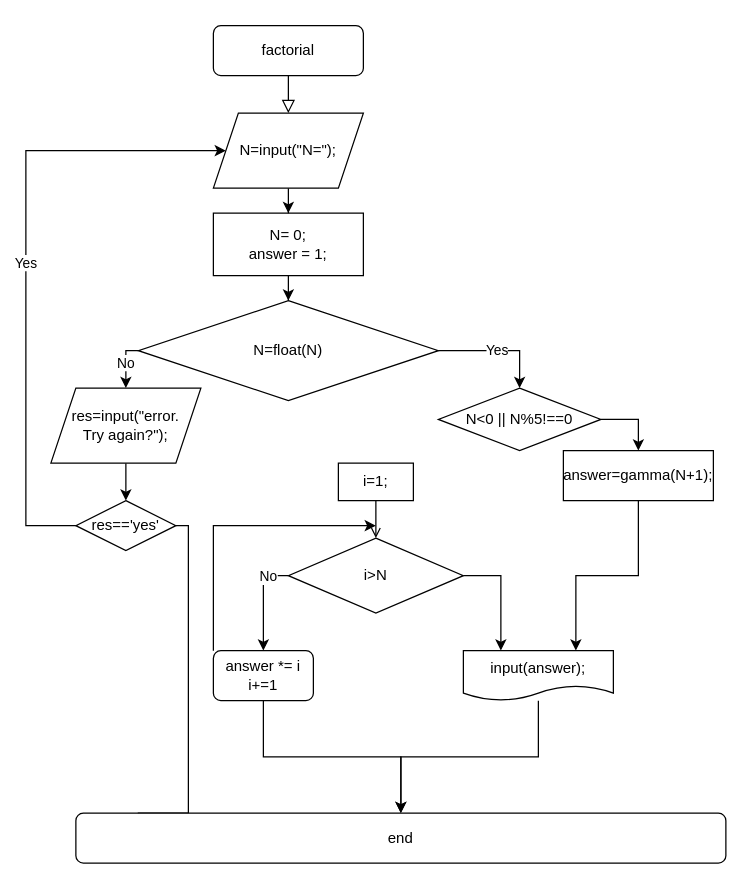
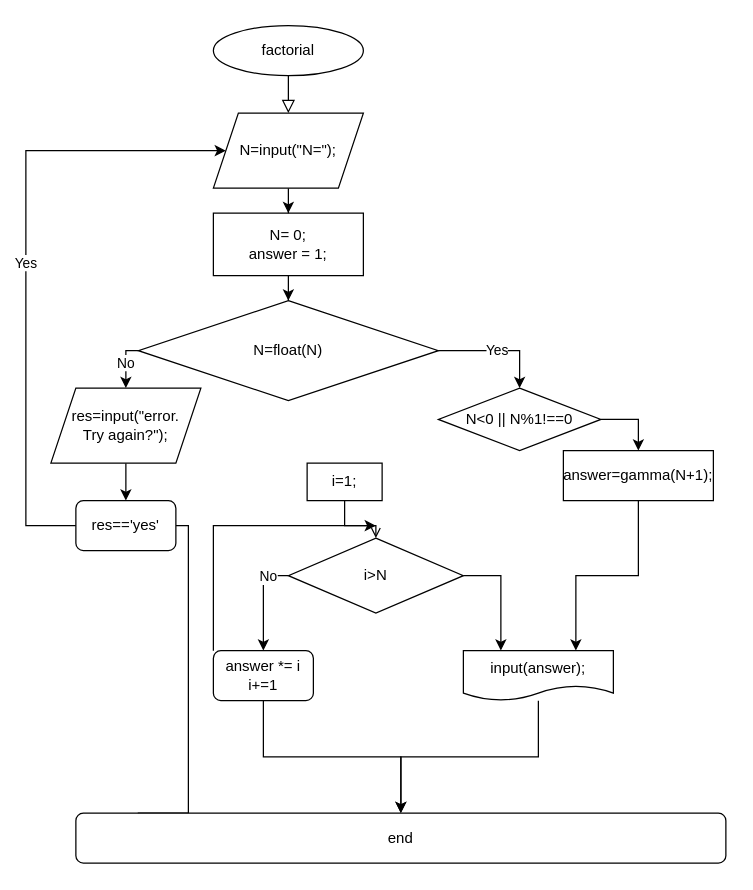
node "factorial": shape rounded rectangle -> ellipse
node "N<0 || N%5!==0": label "N<0 || N%5!==0" -> "N<0 || N%1!==0"
node "i=1;": moved (376, 482) -> (344, 482)
node "res=='yes'": shape diamond -> rounded rectangle
